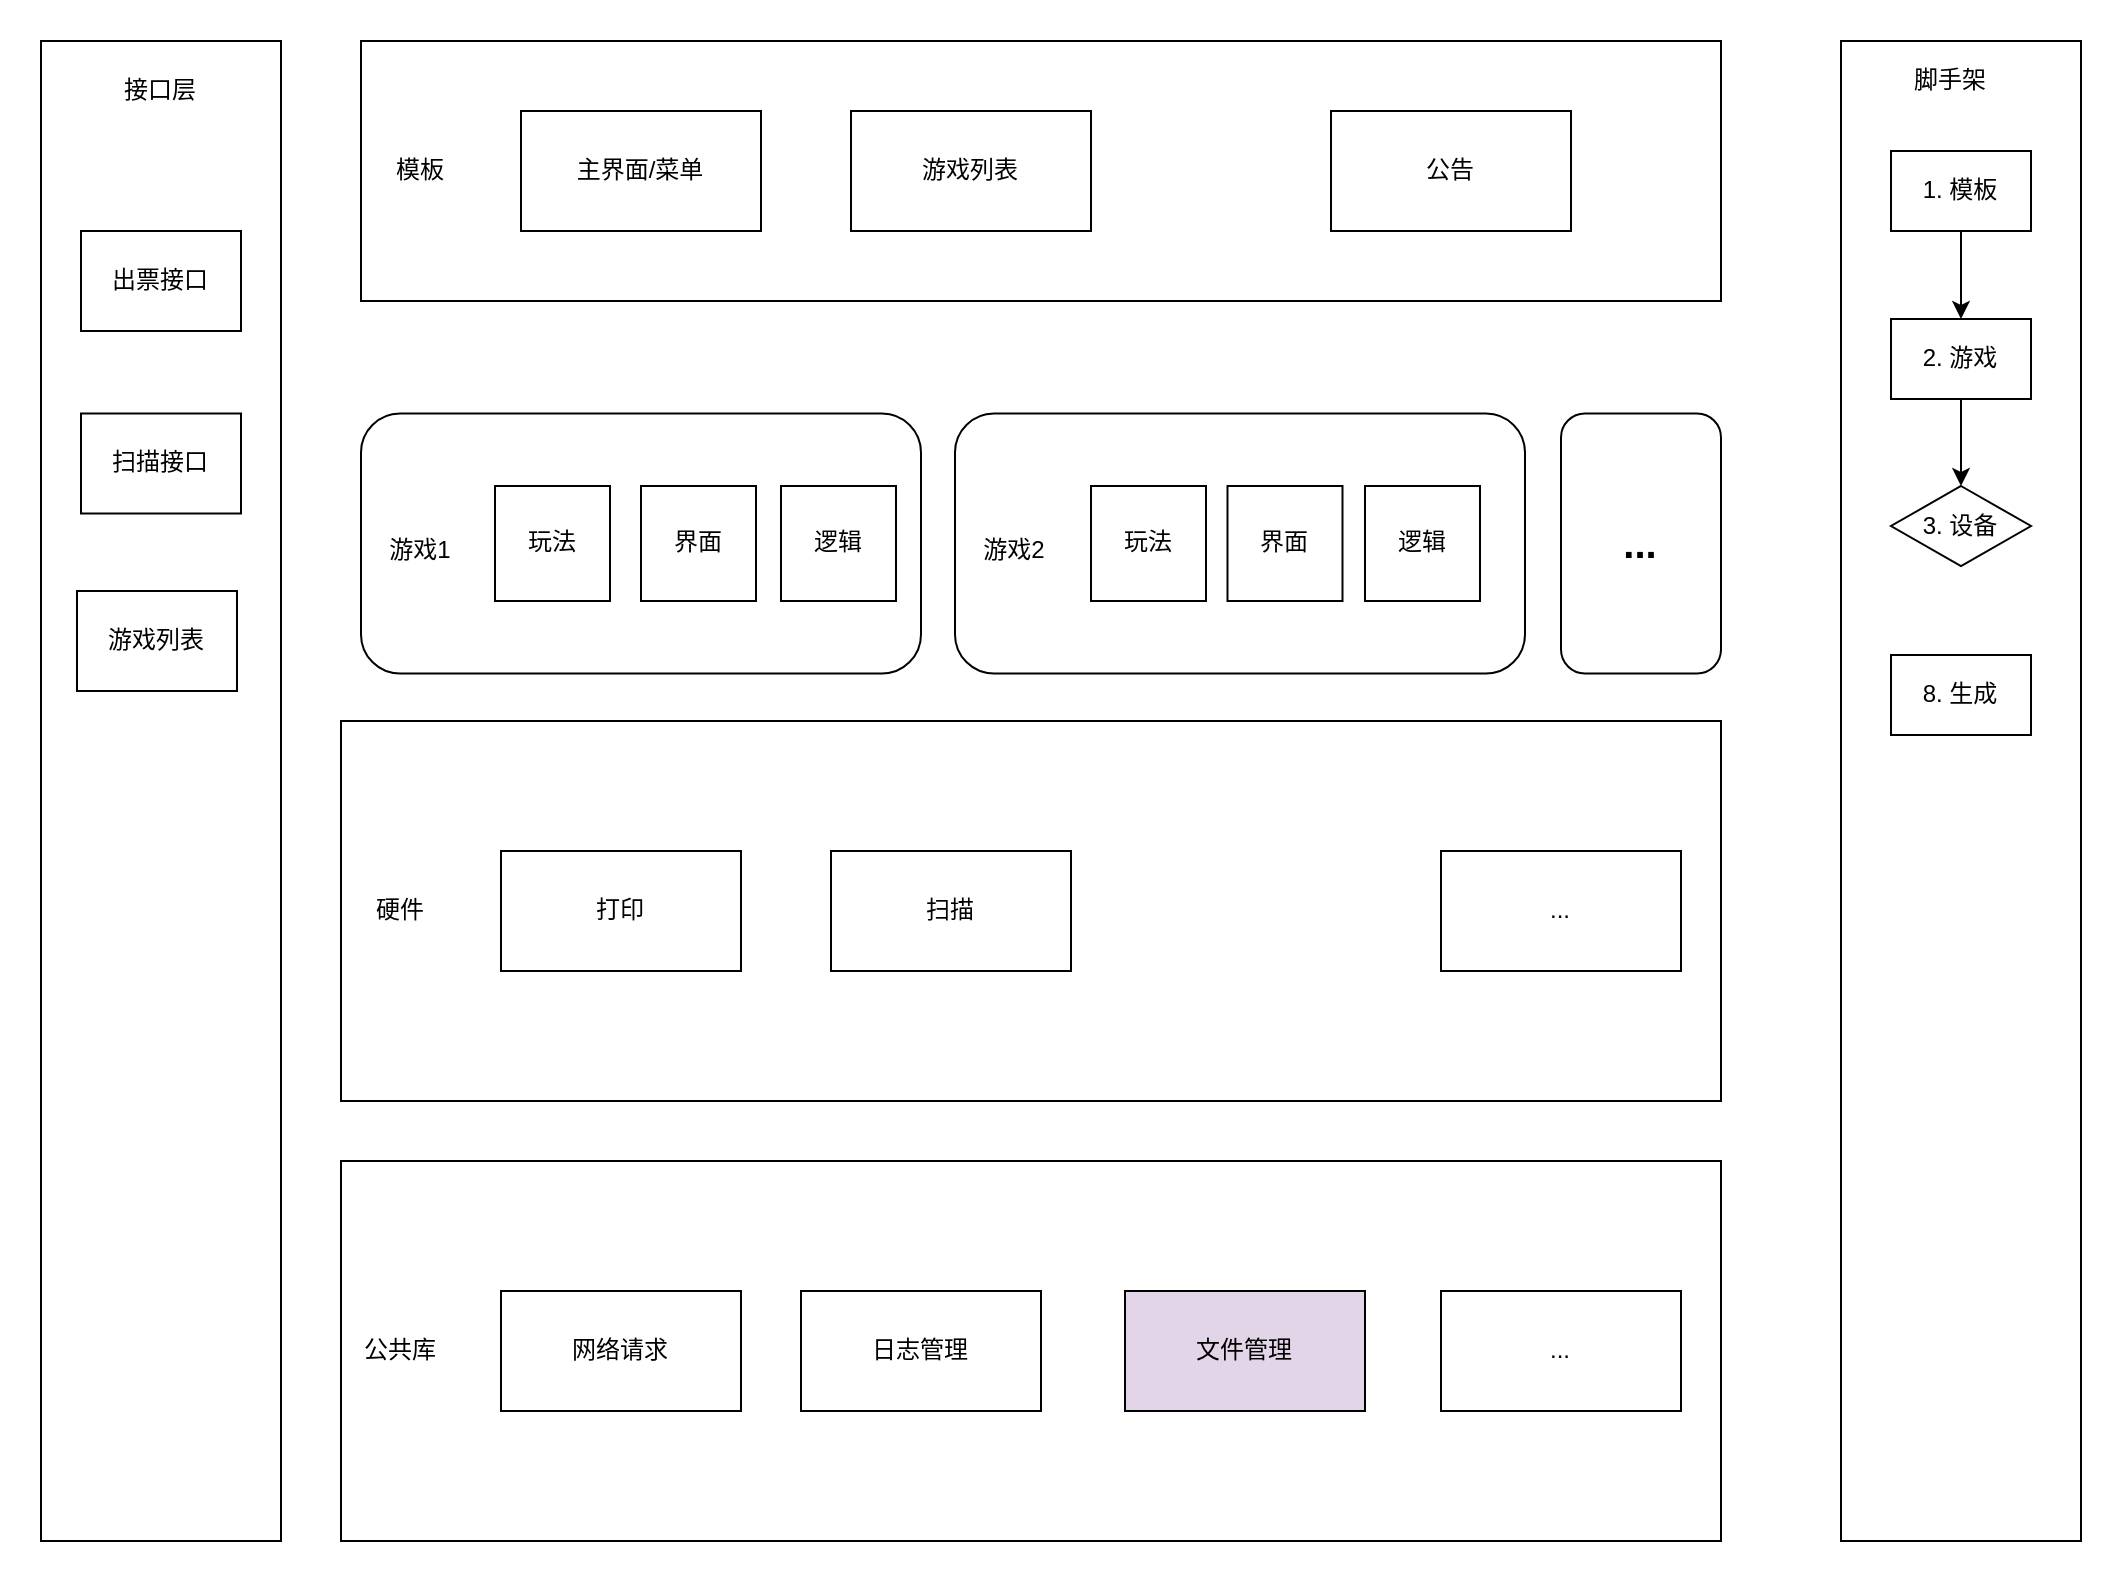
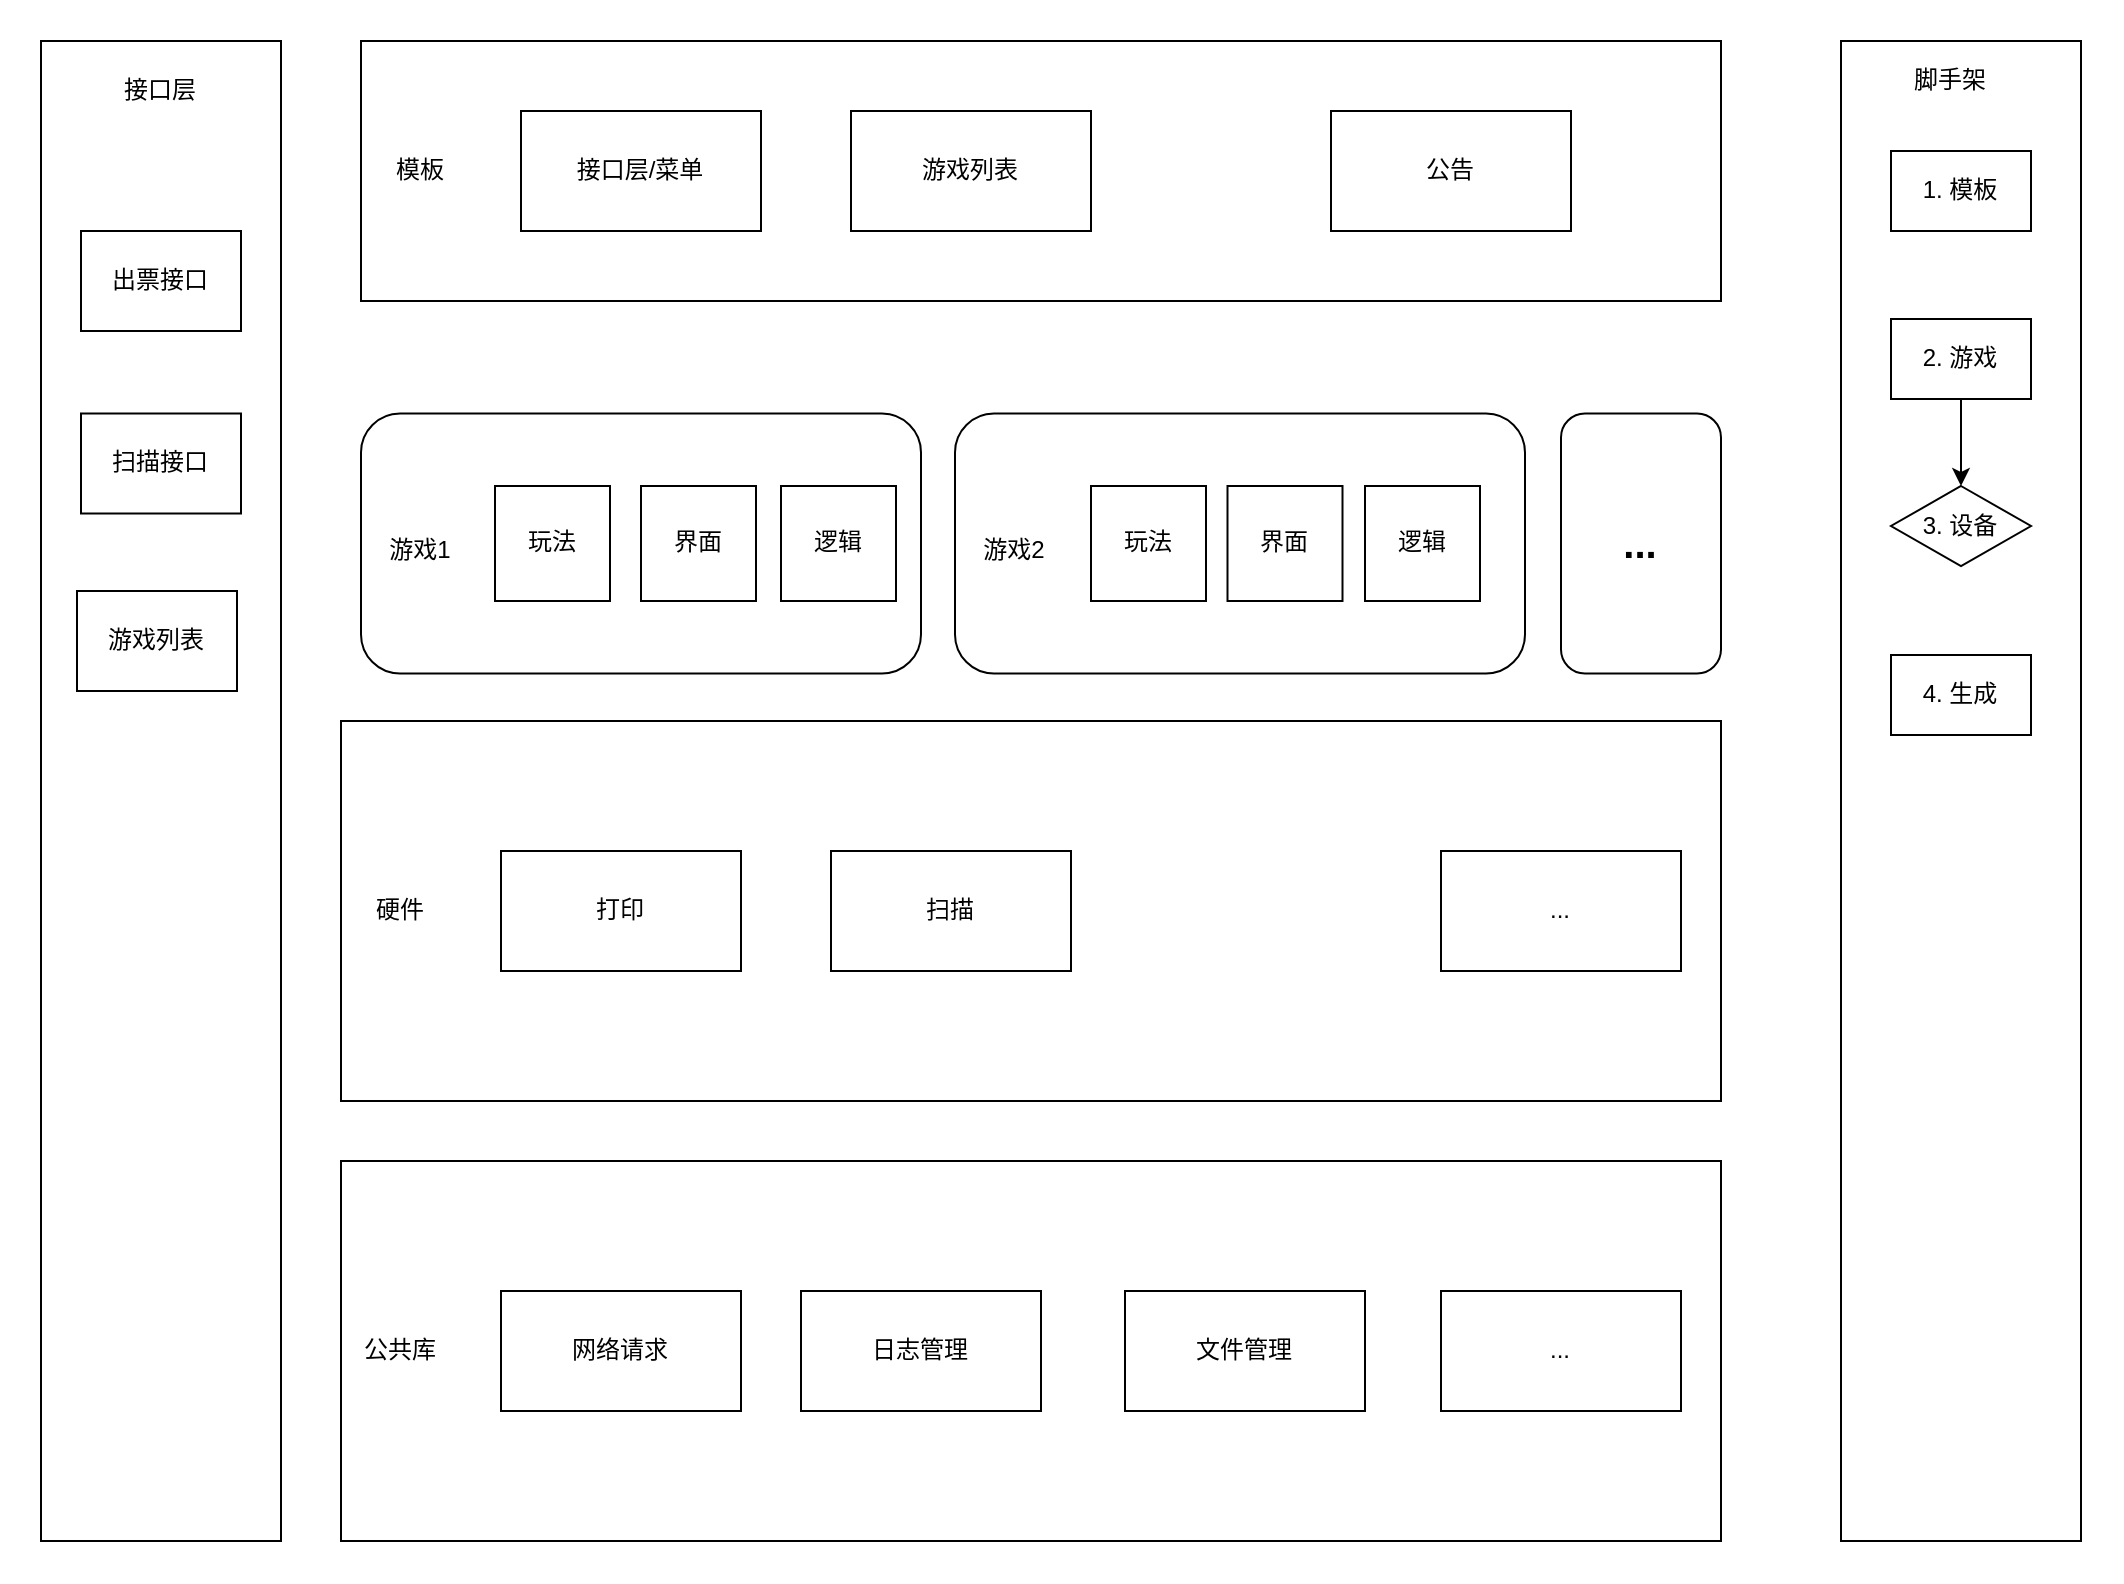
node "主界面/菜单": label "主界面/菜单" -> "接口层/菜单"
edge "1. 模板" -> "2. 游戏": removed
node "8. 生成": label "8. 生成" -> "4. 生成"
node "文件管理": fillcolor #e1d5e7 -> #ffffff
